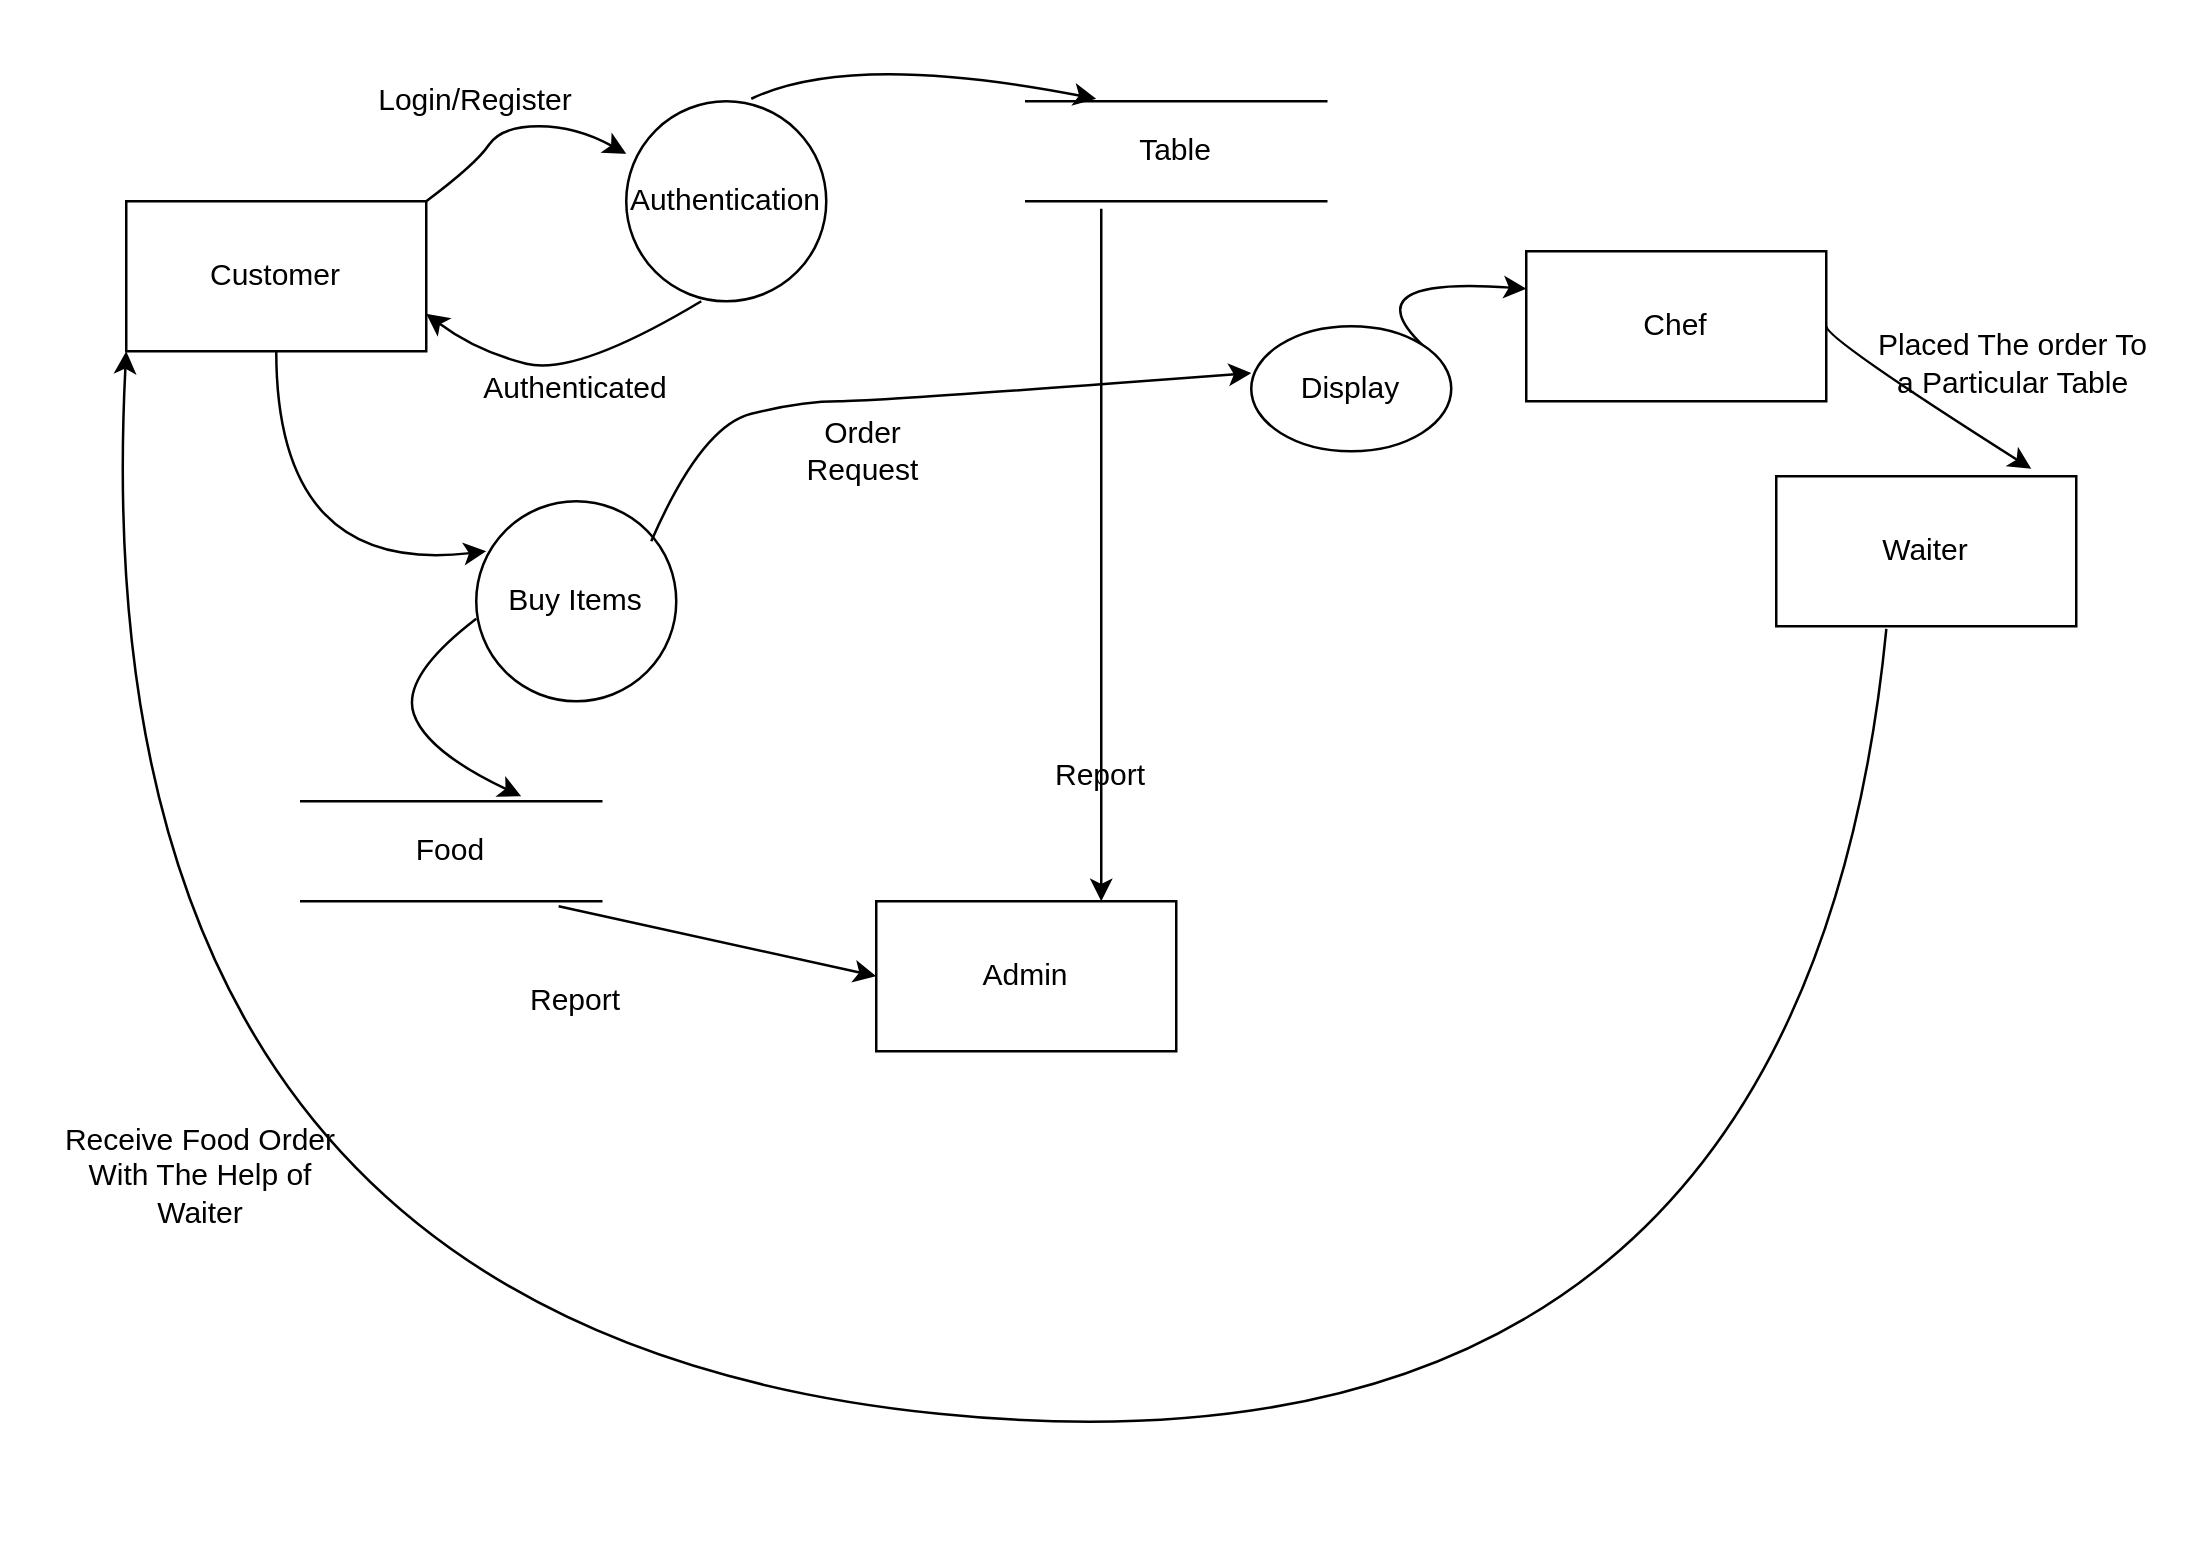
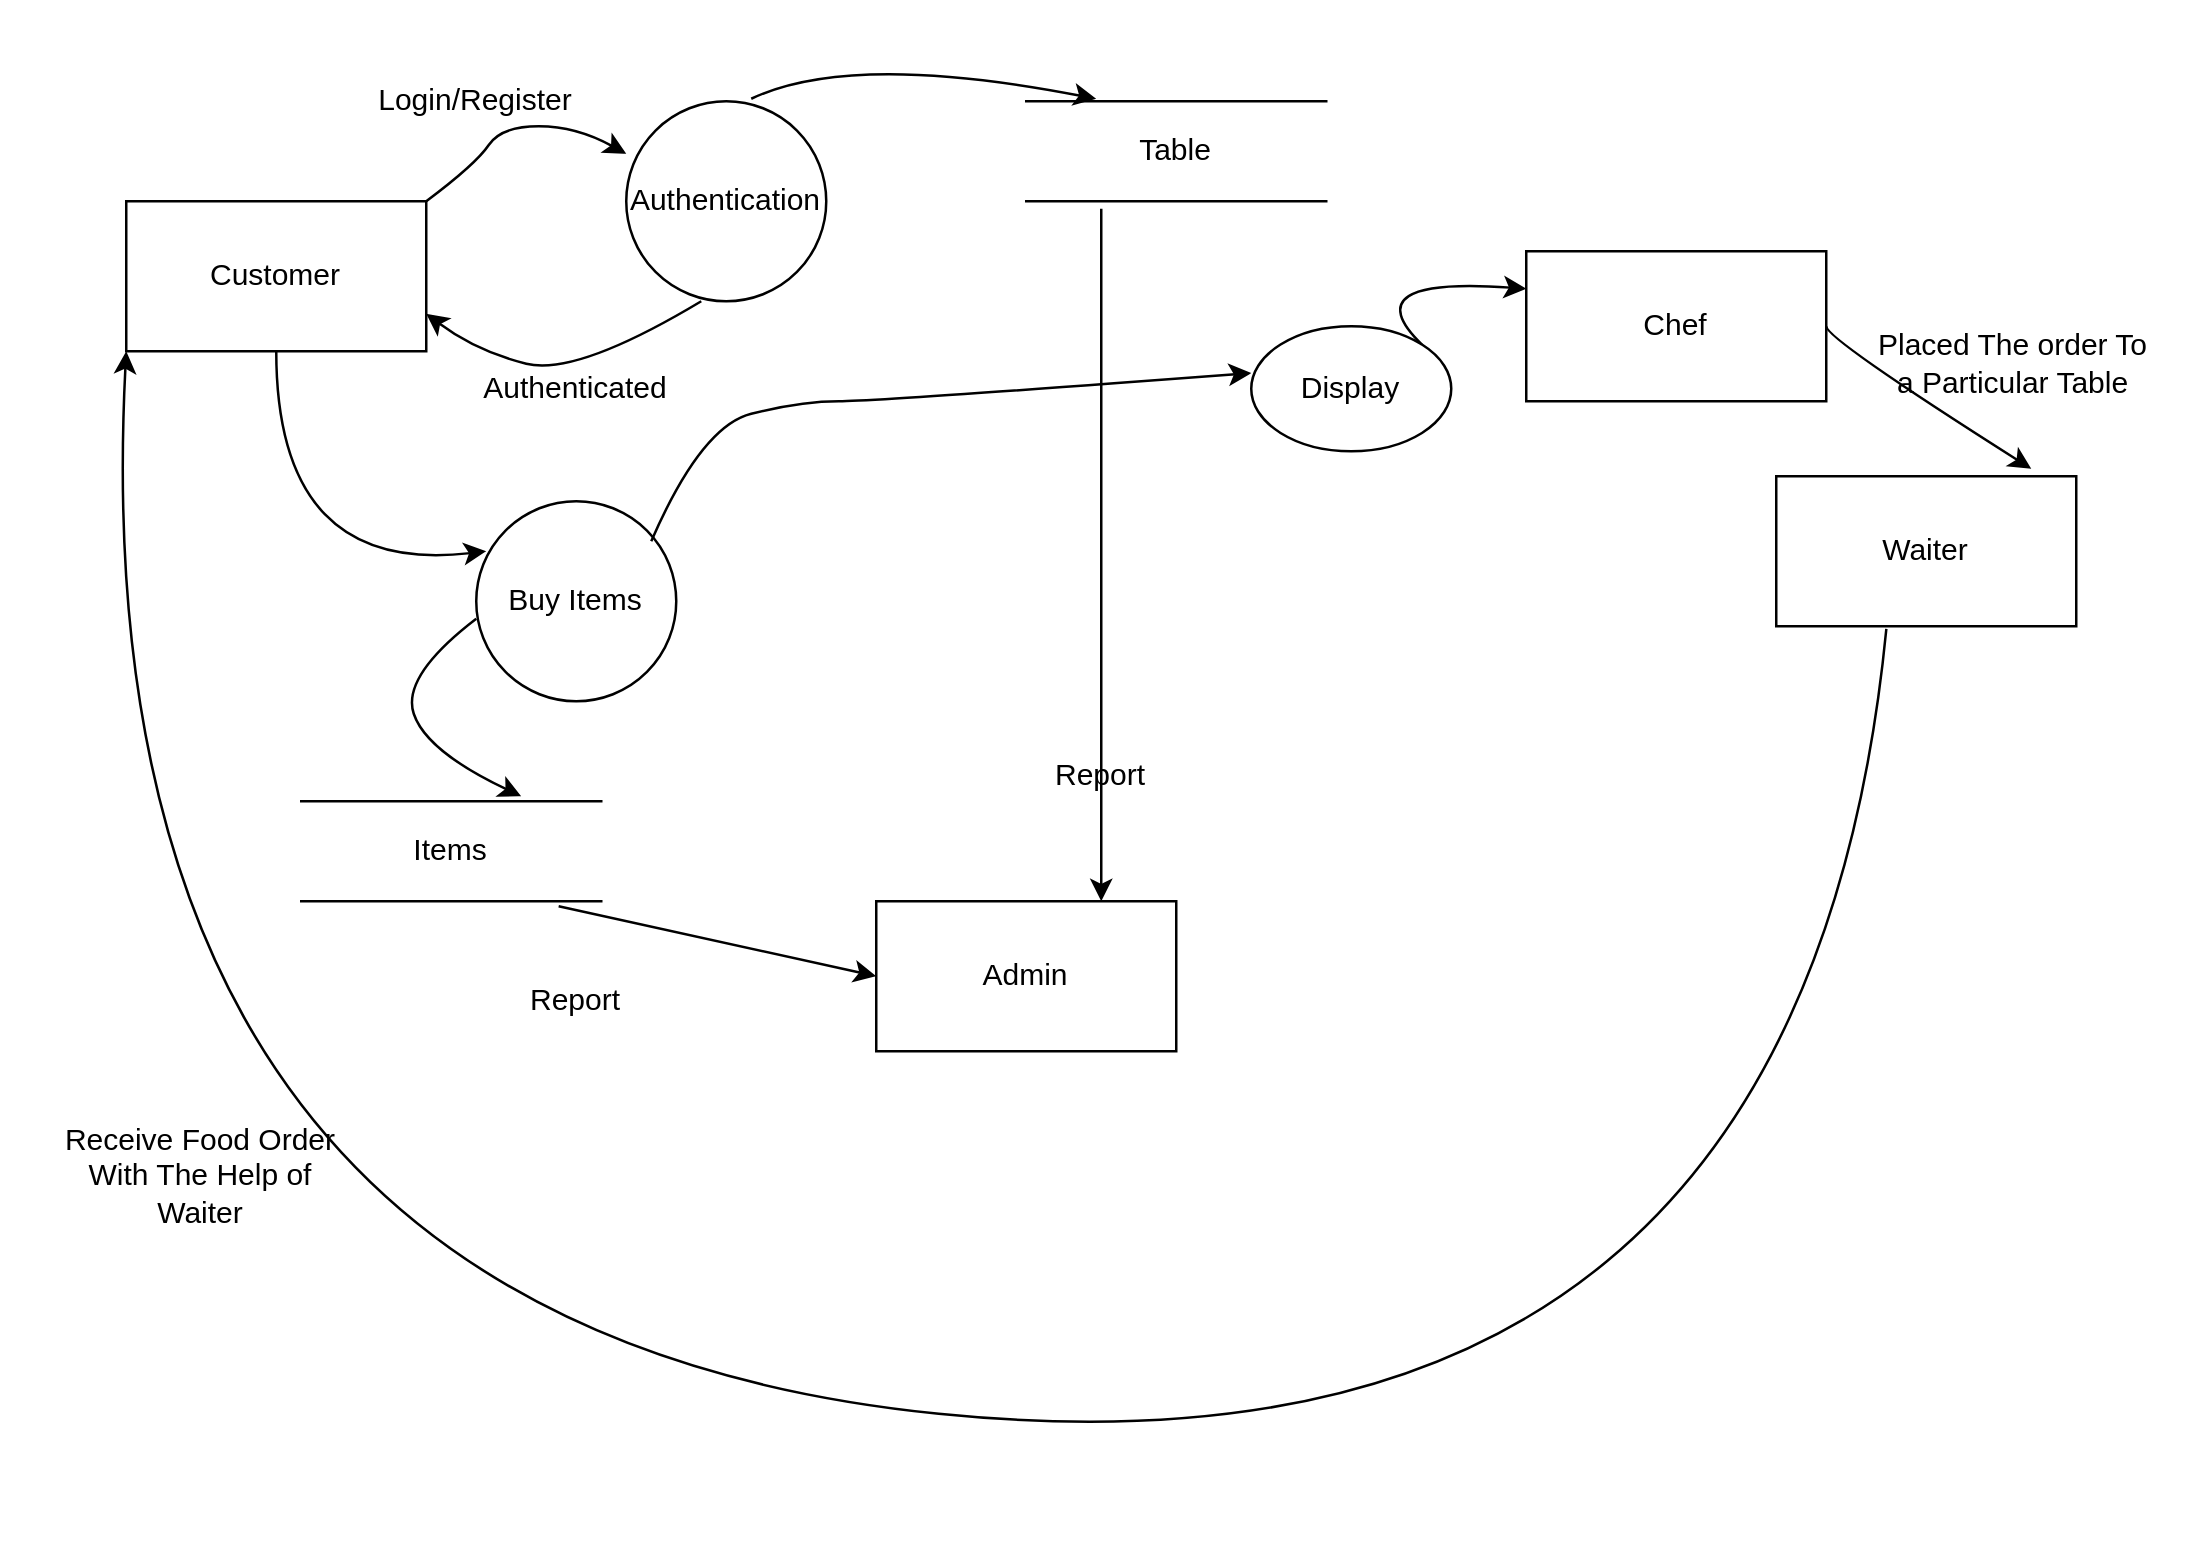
node "Order Request": removed
node "Food": label "Food" -> "Items"
